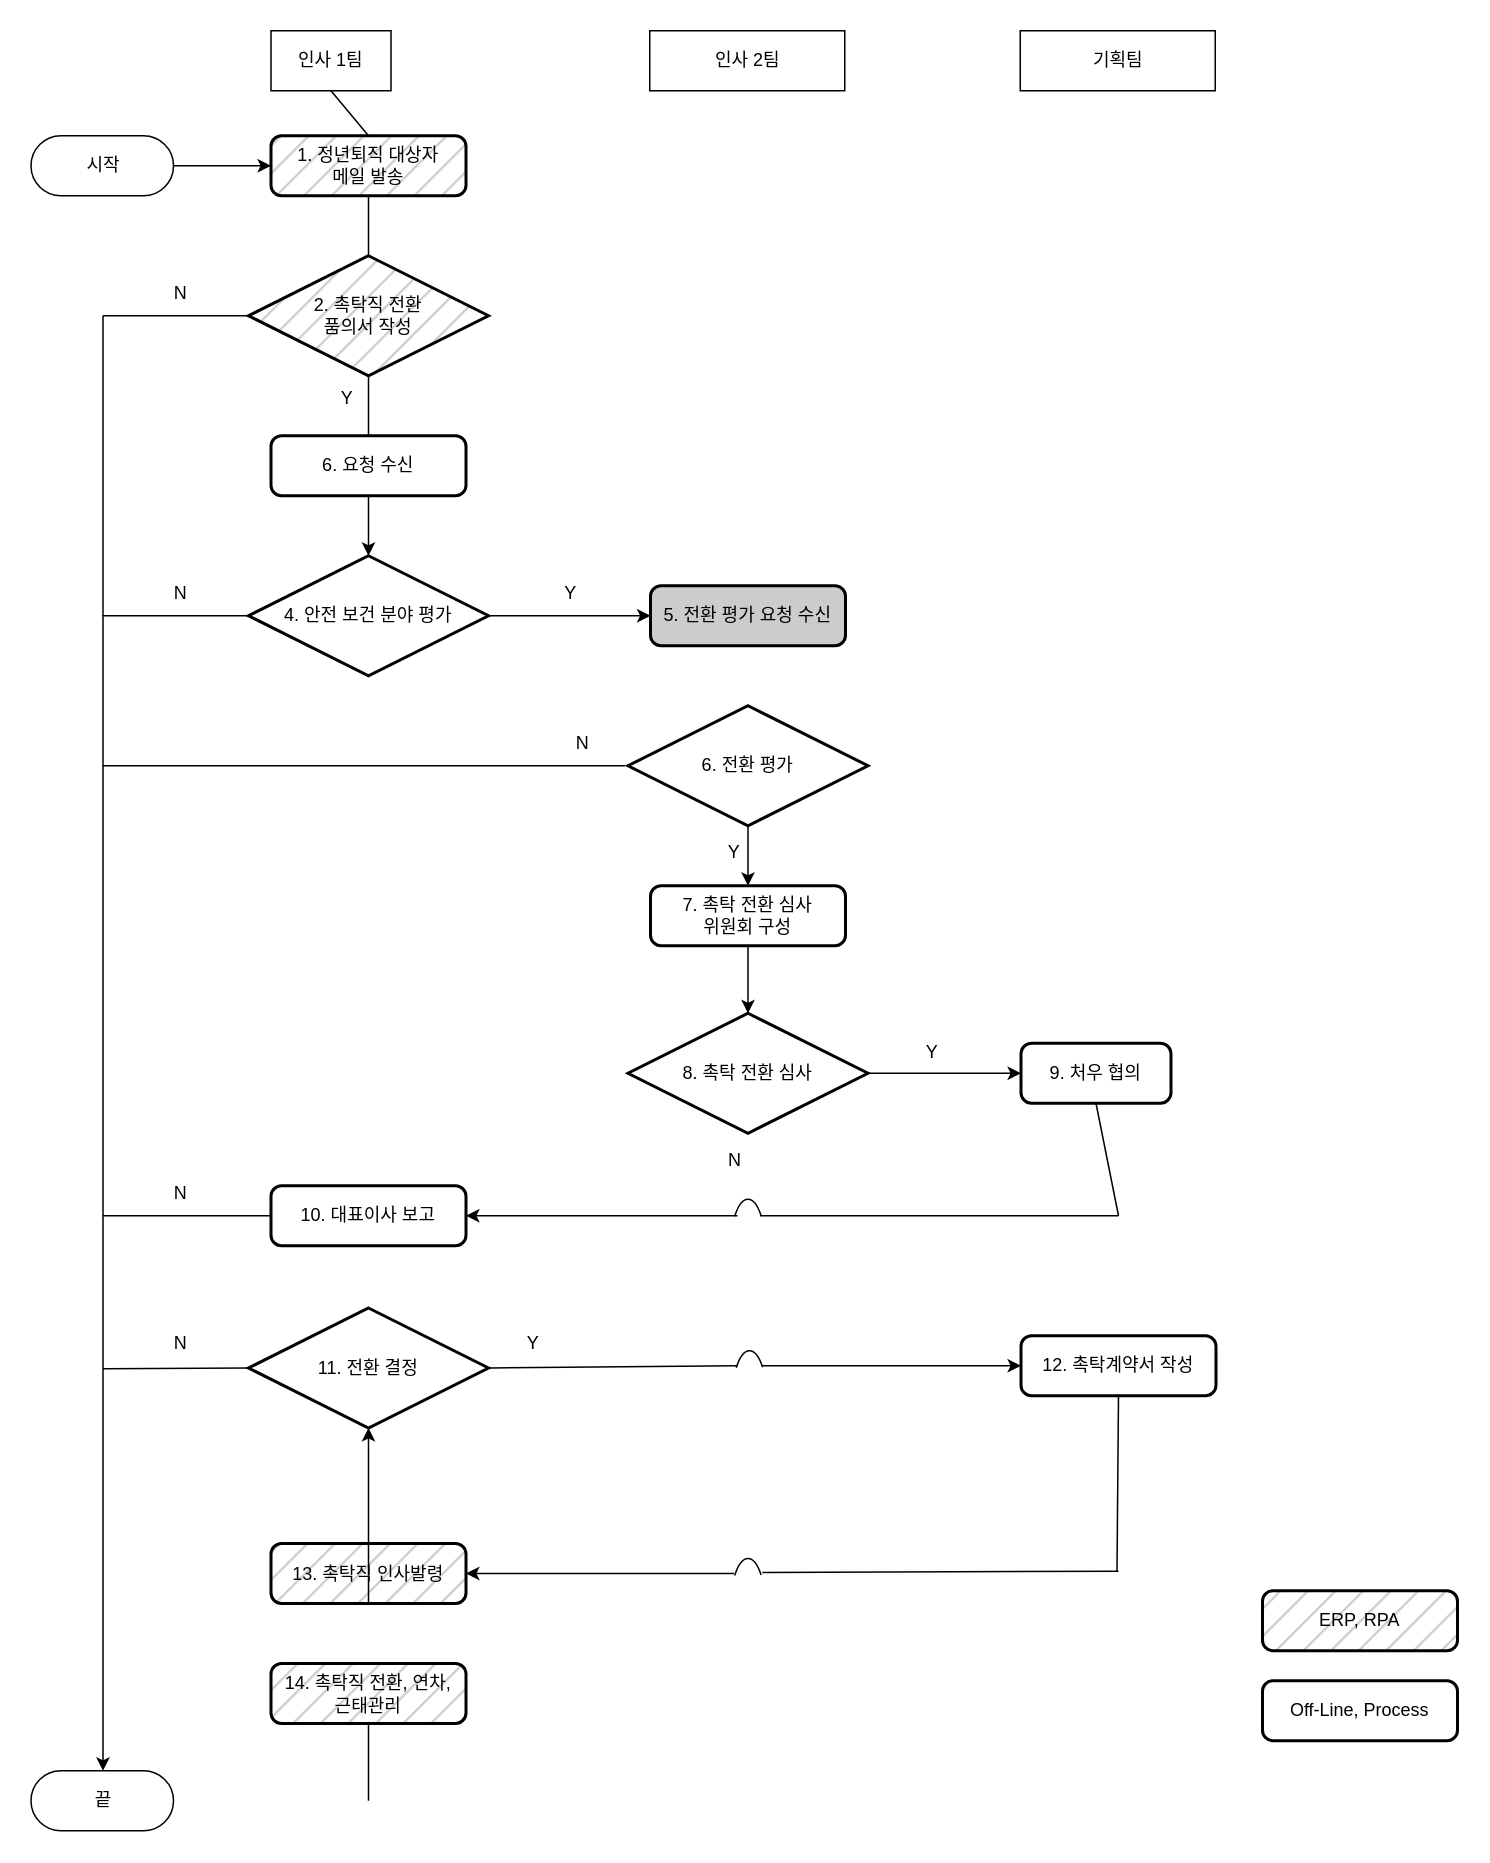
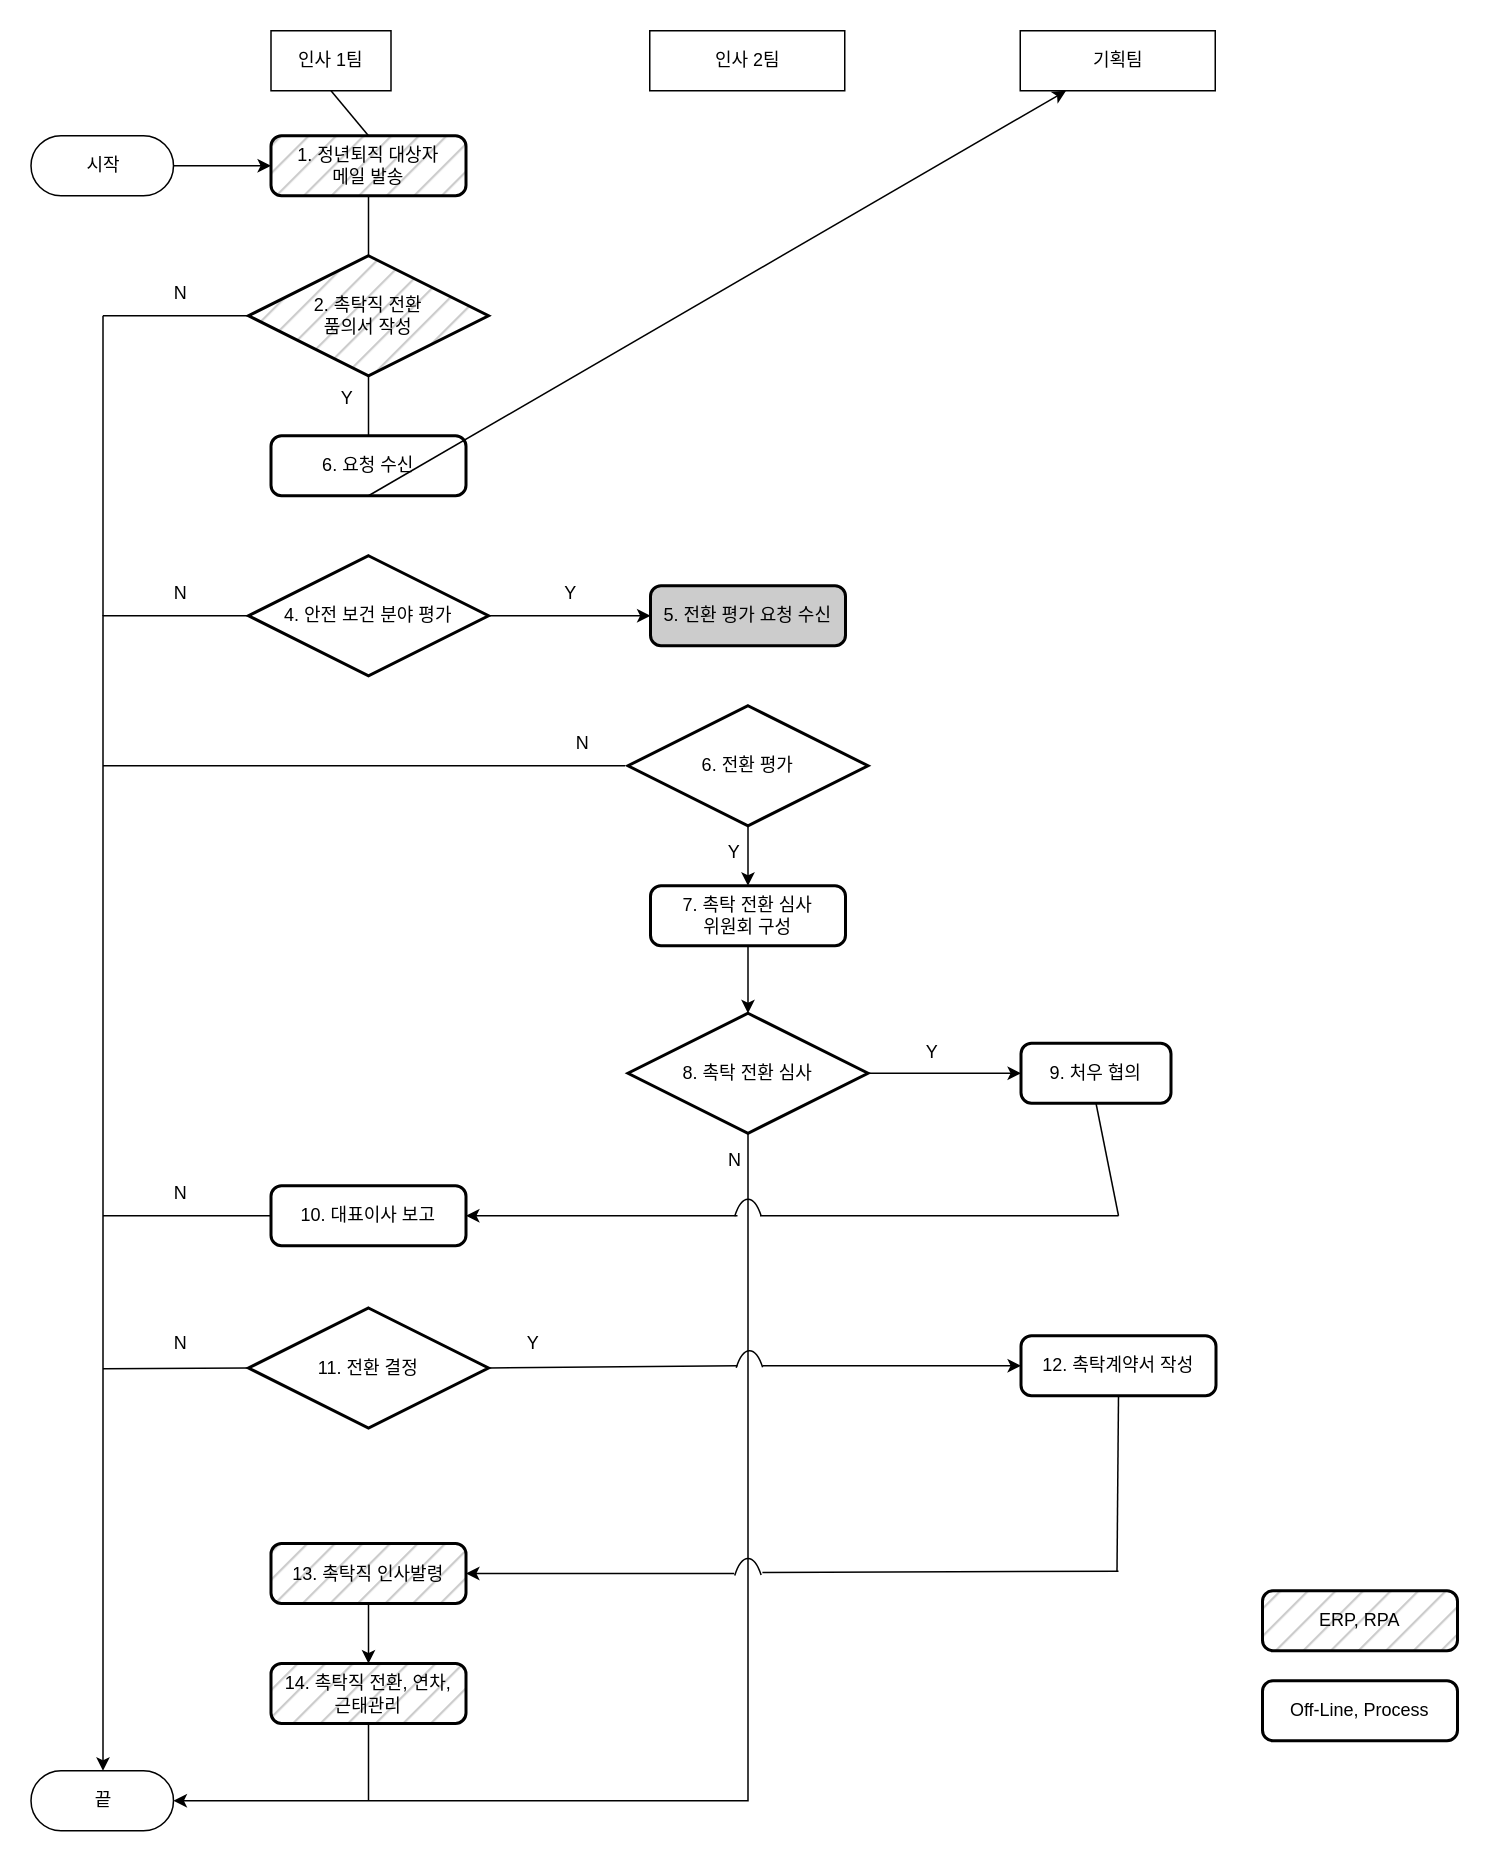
edge "6. 요청 수신" -> "4. 안전 보건 분야 평가": now "6. 요청 수신" -> "기획팀"
edge "13. 촉탁직 인사발령" -> "11. 전환 결정": now "13. 촉탁직 인사발령" -> "14. 촉탁직 전환, 연차, 근태관리"
edge "8. 촉탁 전환 심사" -> "끝": added
